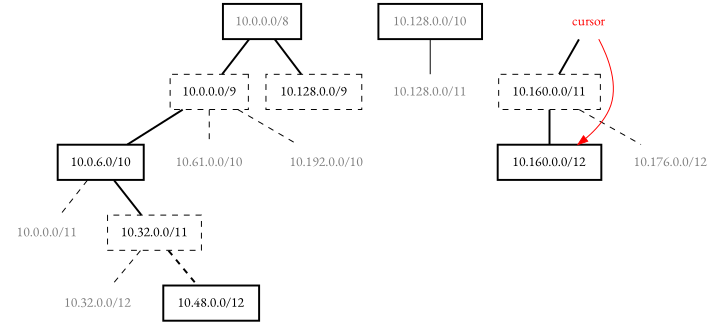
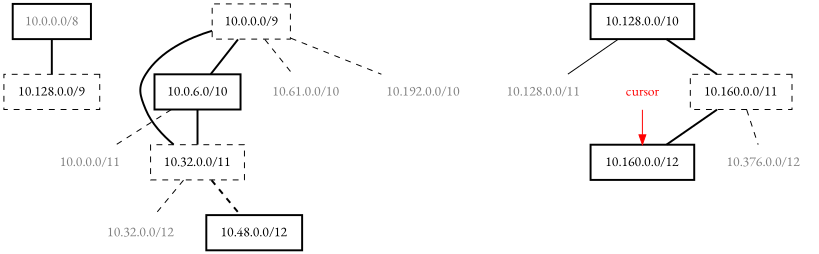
node "10.128.0.0/10": fontcolor grey50 -> black
edge "10.0.0.0/8" -- "10.0.0.0/9": now "10.32.0.0/11" -- "10.0.0.0/9"
edge "cursor" -- "10.160.0.0/11": now "10.128.0.0/10" -- "10.160.0.0/11"
node "10.176.0.0/12": label "10.176.0.0/12" -> "10.376.0.0/12"
